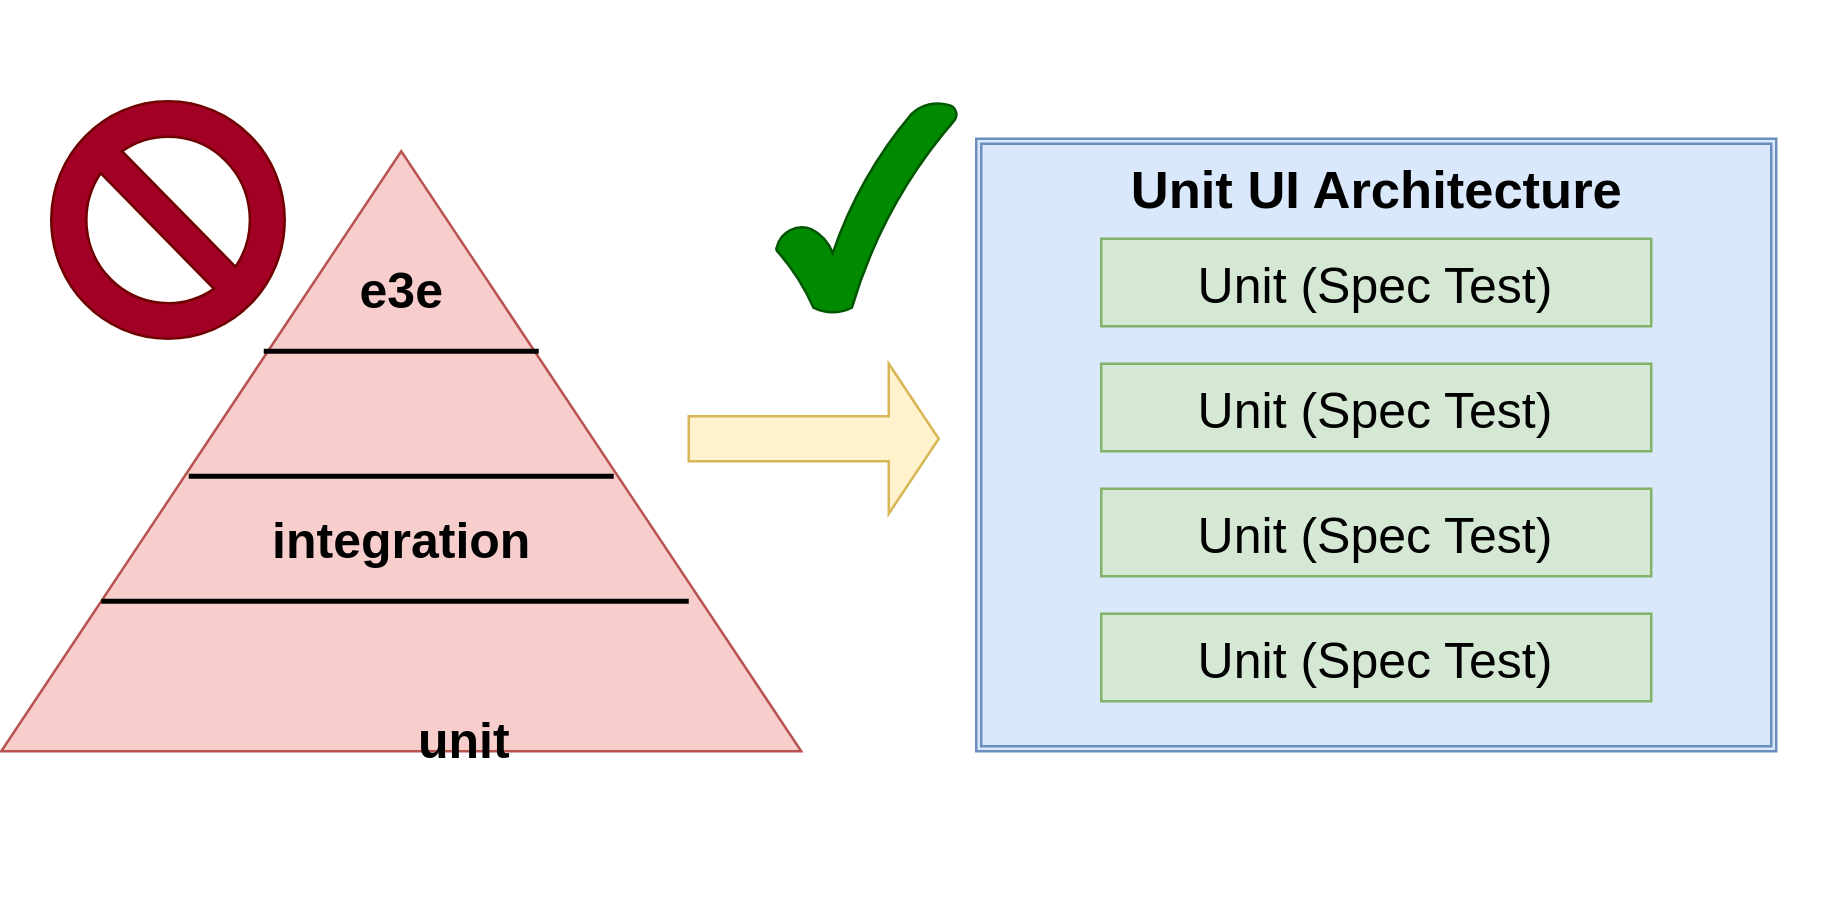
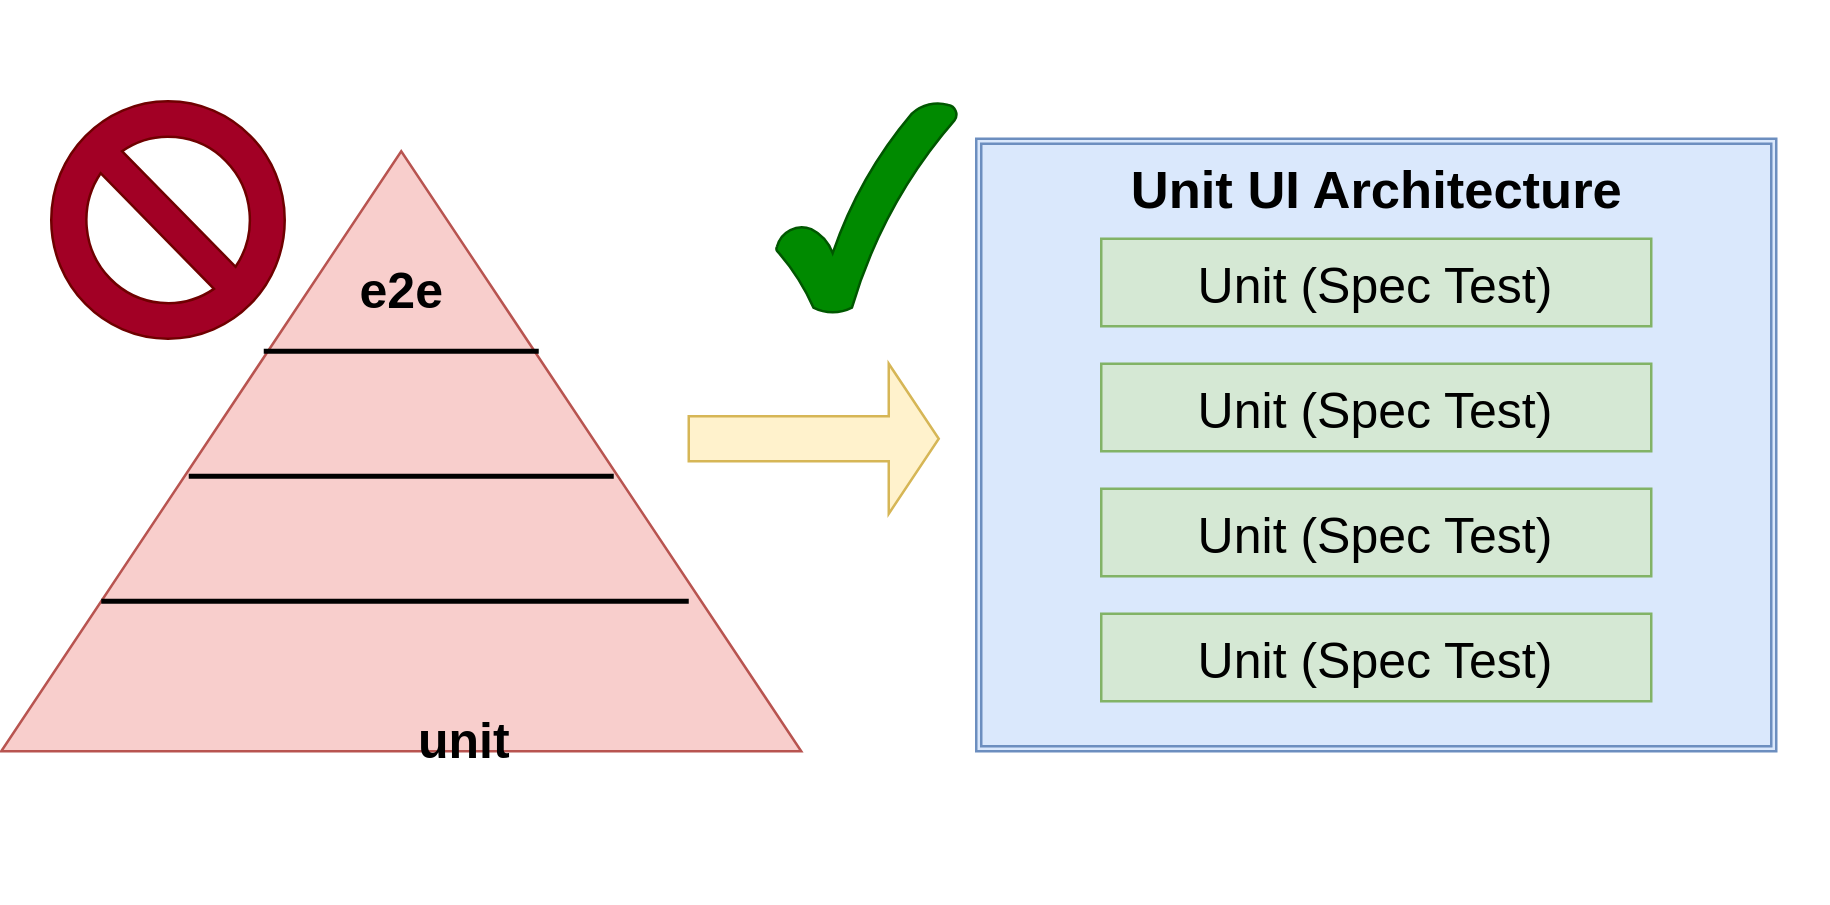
node "e3e": label "e3e" -> "e2e"
node "integration": removed
